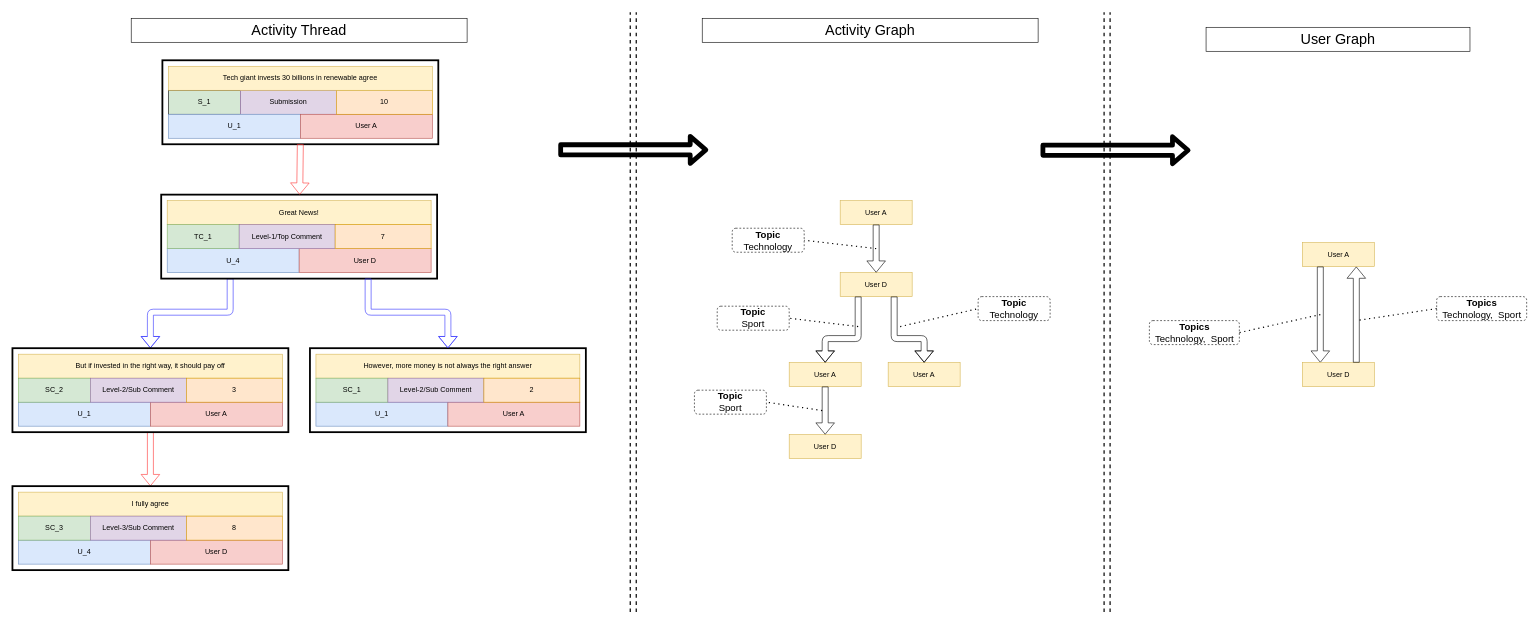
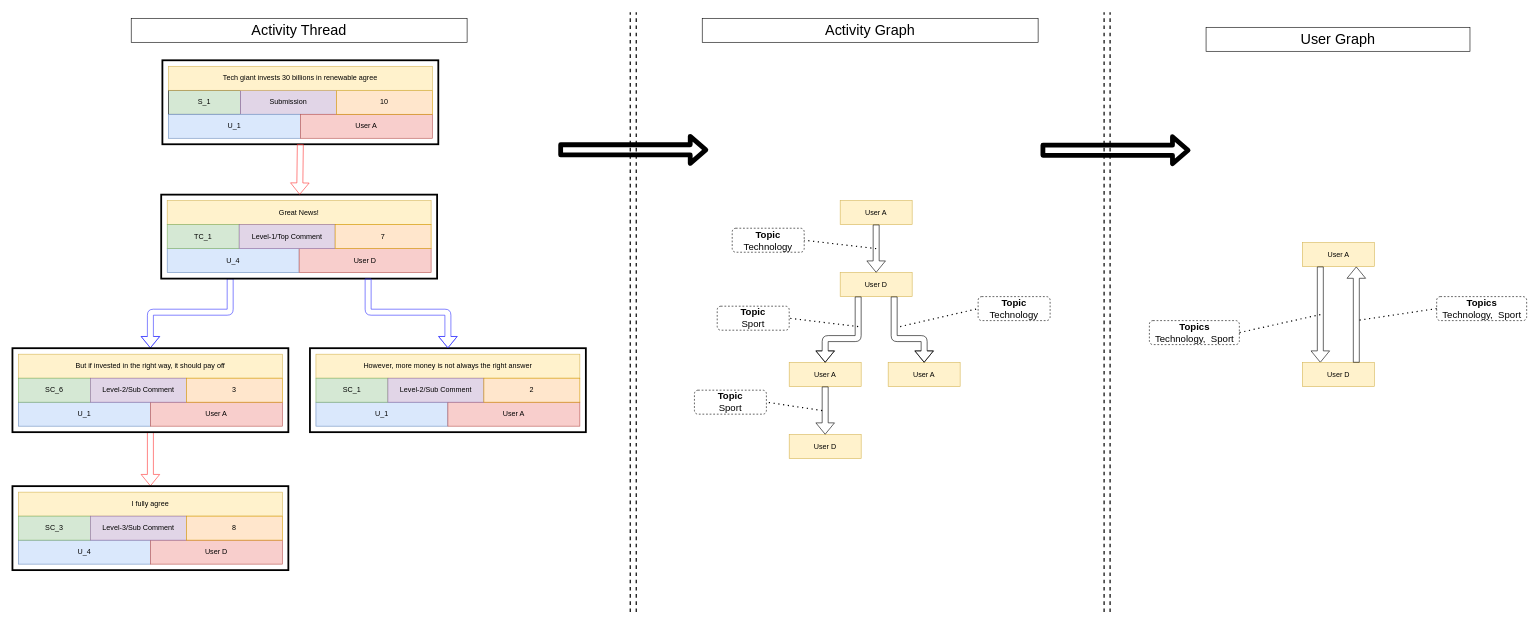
node "SC_2": label "SC_2" -> "SC_6"
